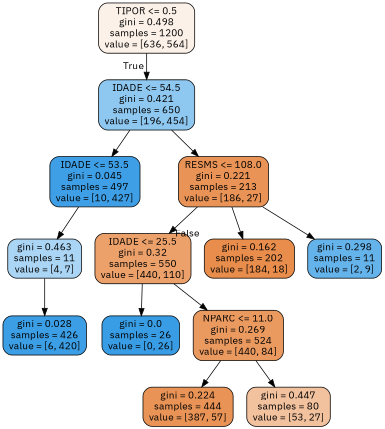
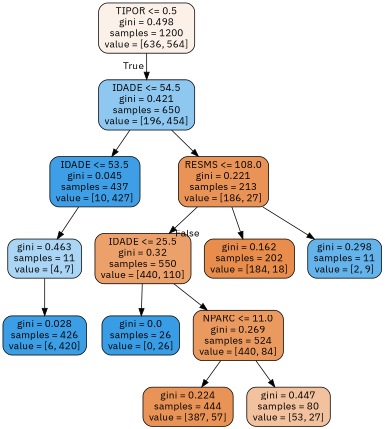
node "IDADE <= 53.5 gini = 0.045 samples = 497 value = [10, 427]": label "IDADE <= 53.5 gini = 0.045 samples = 497 value = [10, 427]" -> "IDADE <= 53.5 gini = 0.045 samples = 437 value = [10, 427]"
